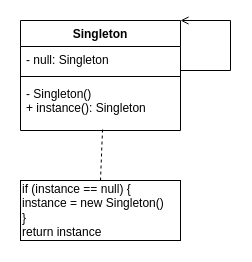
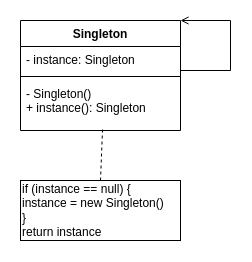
node "- null: Singleton": label "- null: Singleton" -> "- instance: Singleton"
